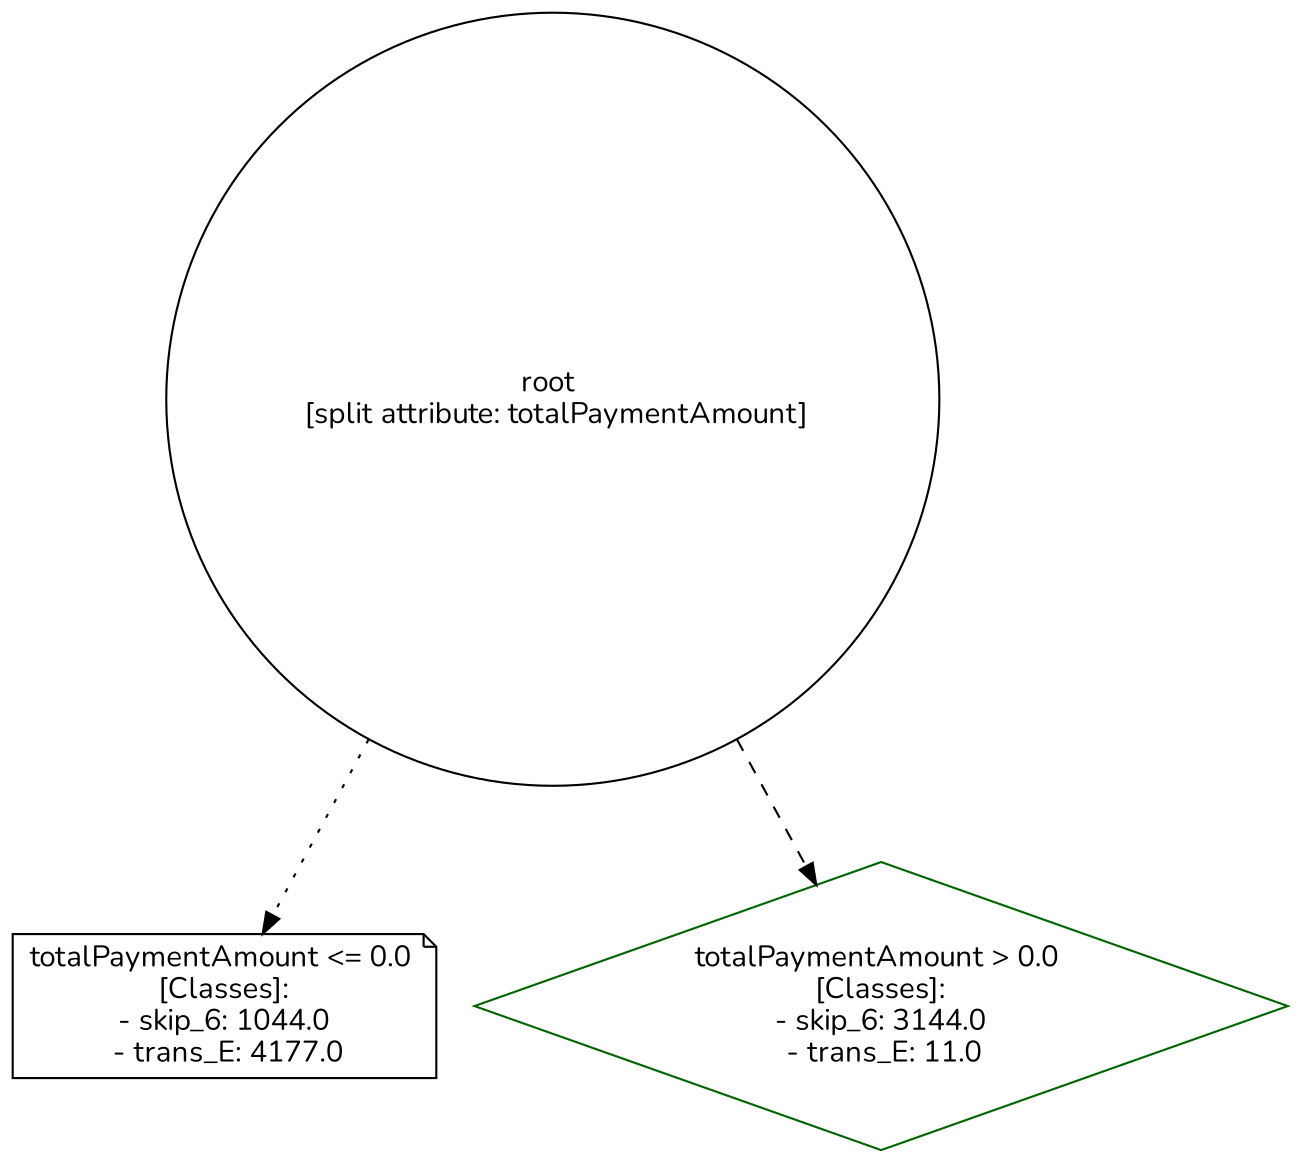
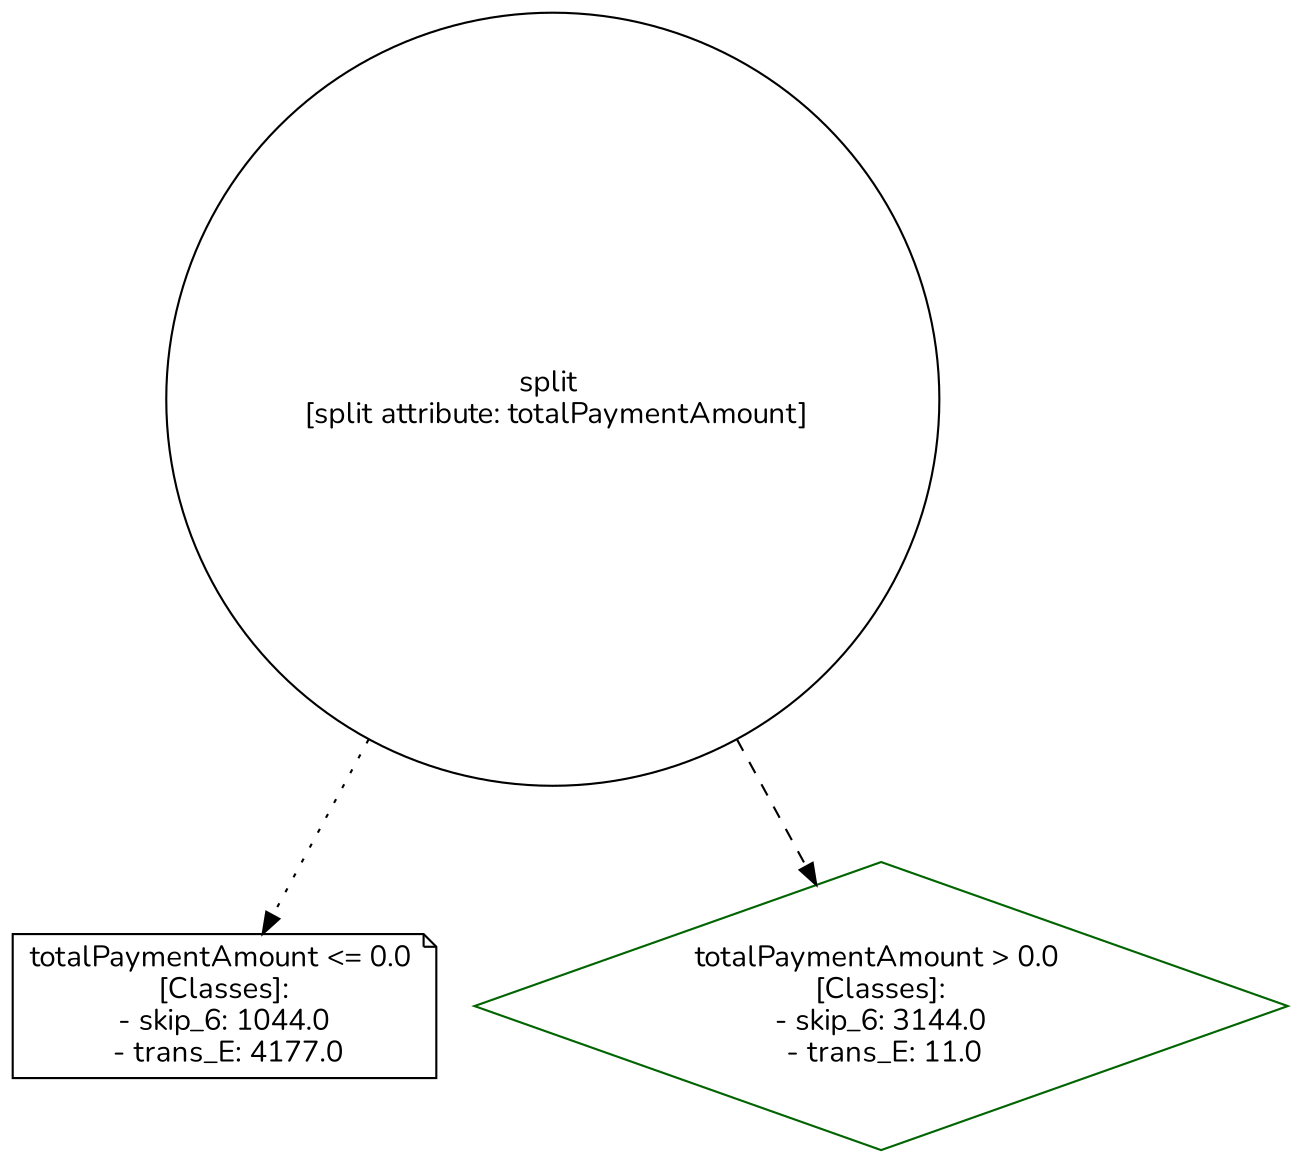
node "root [split attribute: totalPaymentAmount]": label "root [split attribute: totalPaymentAmount]" -> "split [split attribute: totalPaymentAmount]"
